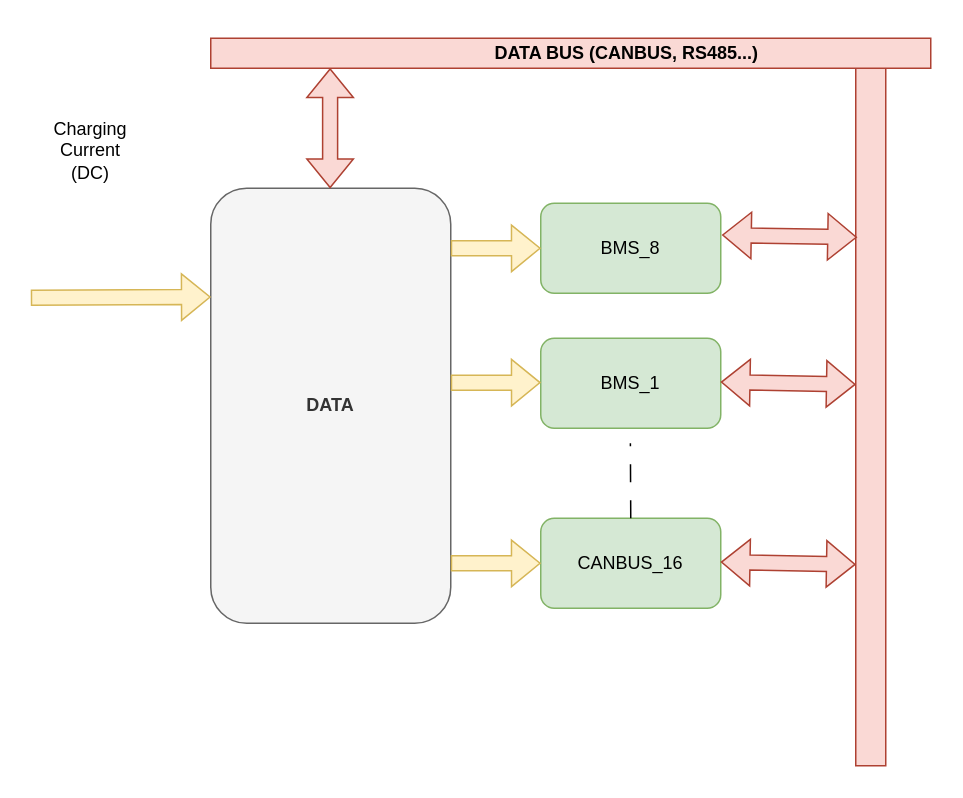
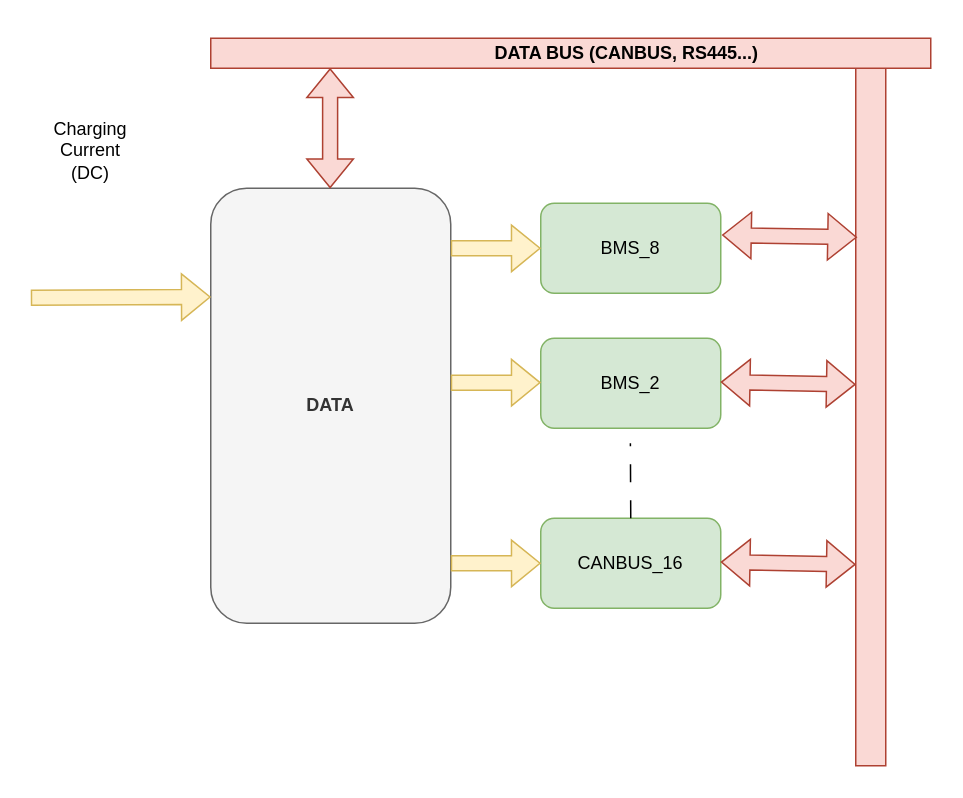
node "DATA BUS (CANBUS, RS485...)": label "DATA BUS (CANBUS, RS485...)" -> "DATA BUS (CANBUS, RS445...)"
node "BMS_1": label "BMS_1" -> "BMS_2"
